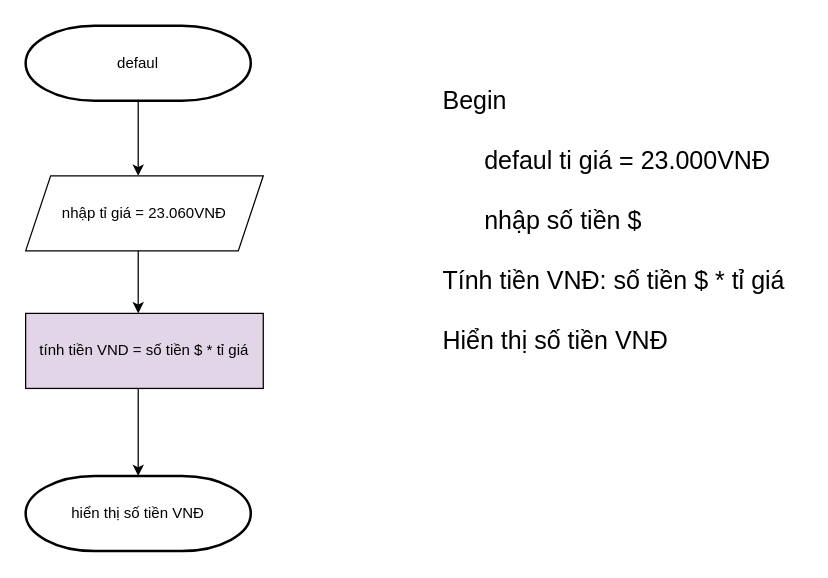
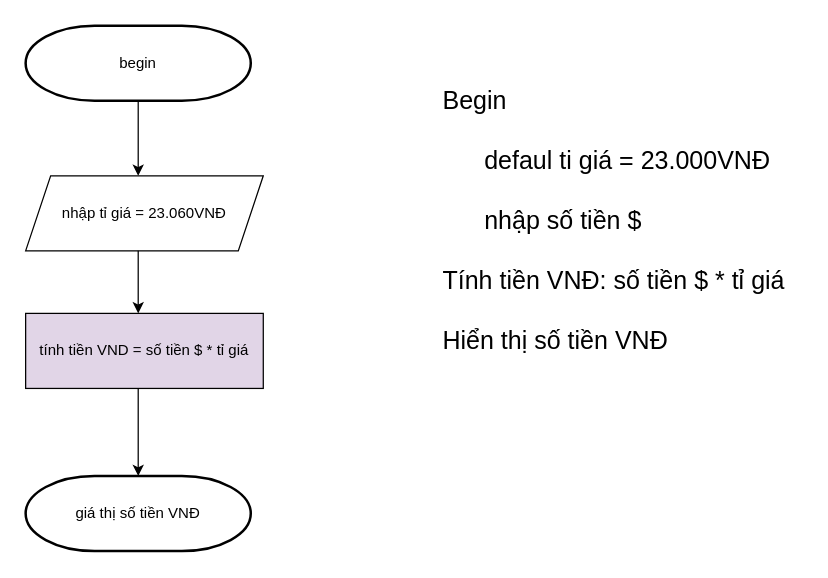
node "defaul": label "defaul" -> "begin"
node "hiển thị số tiền VNĐ": label "hiển thị số tiền VNĐ" -> "giá thị số tiền VNĐ"
